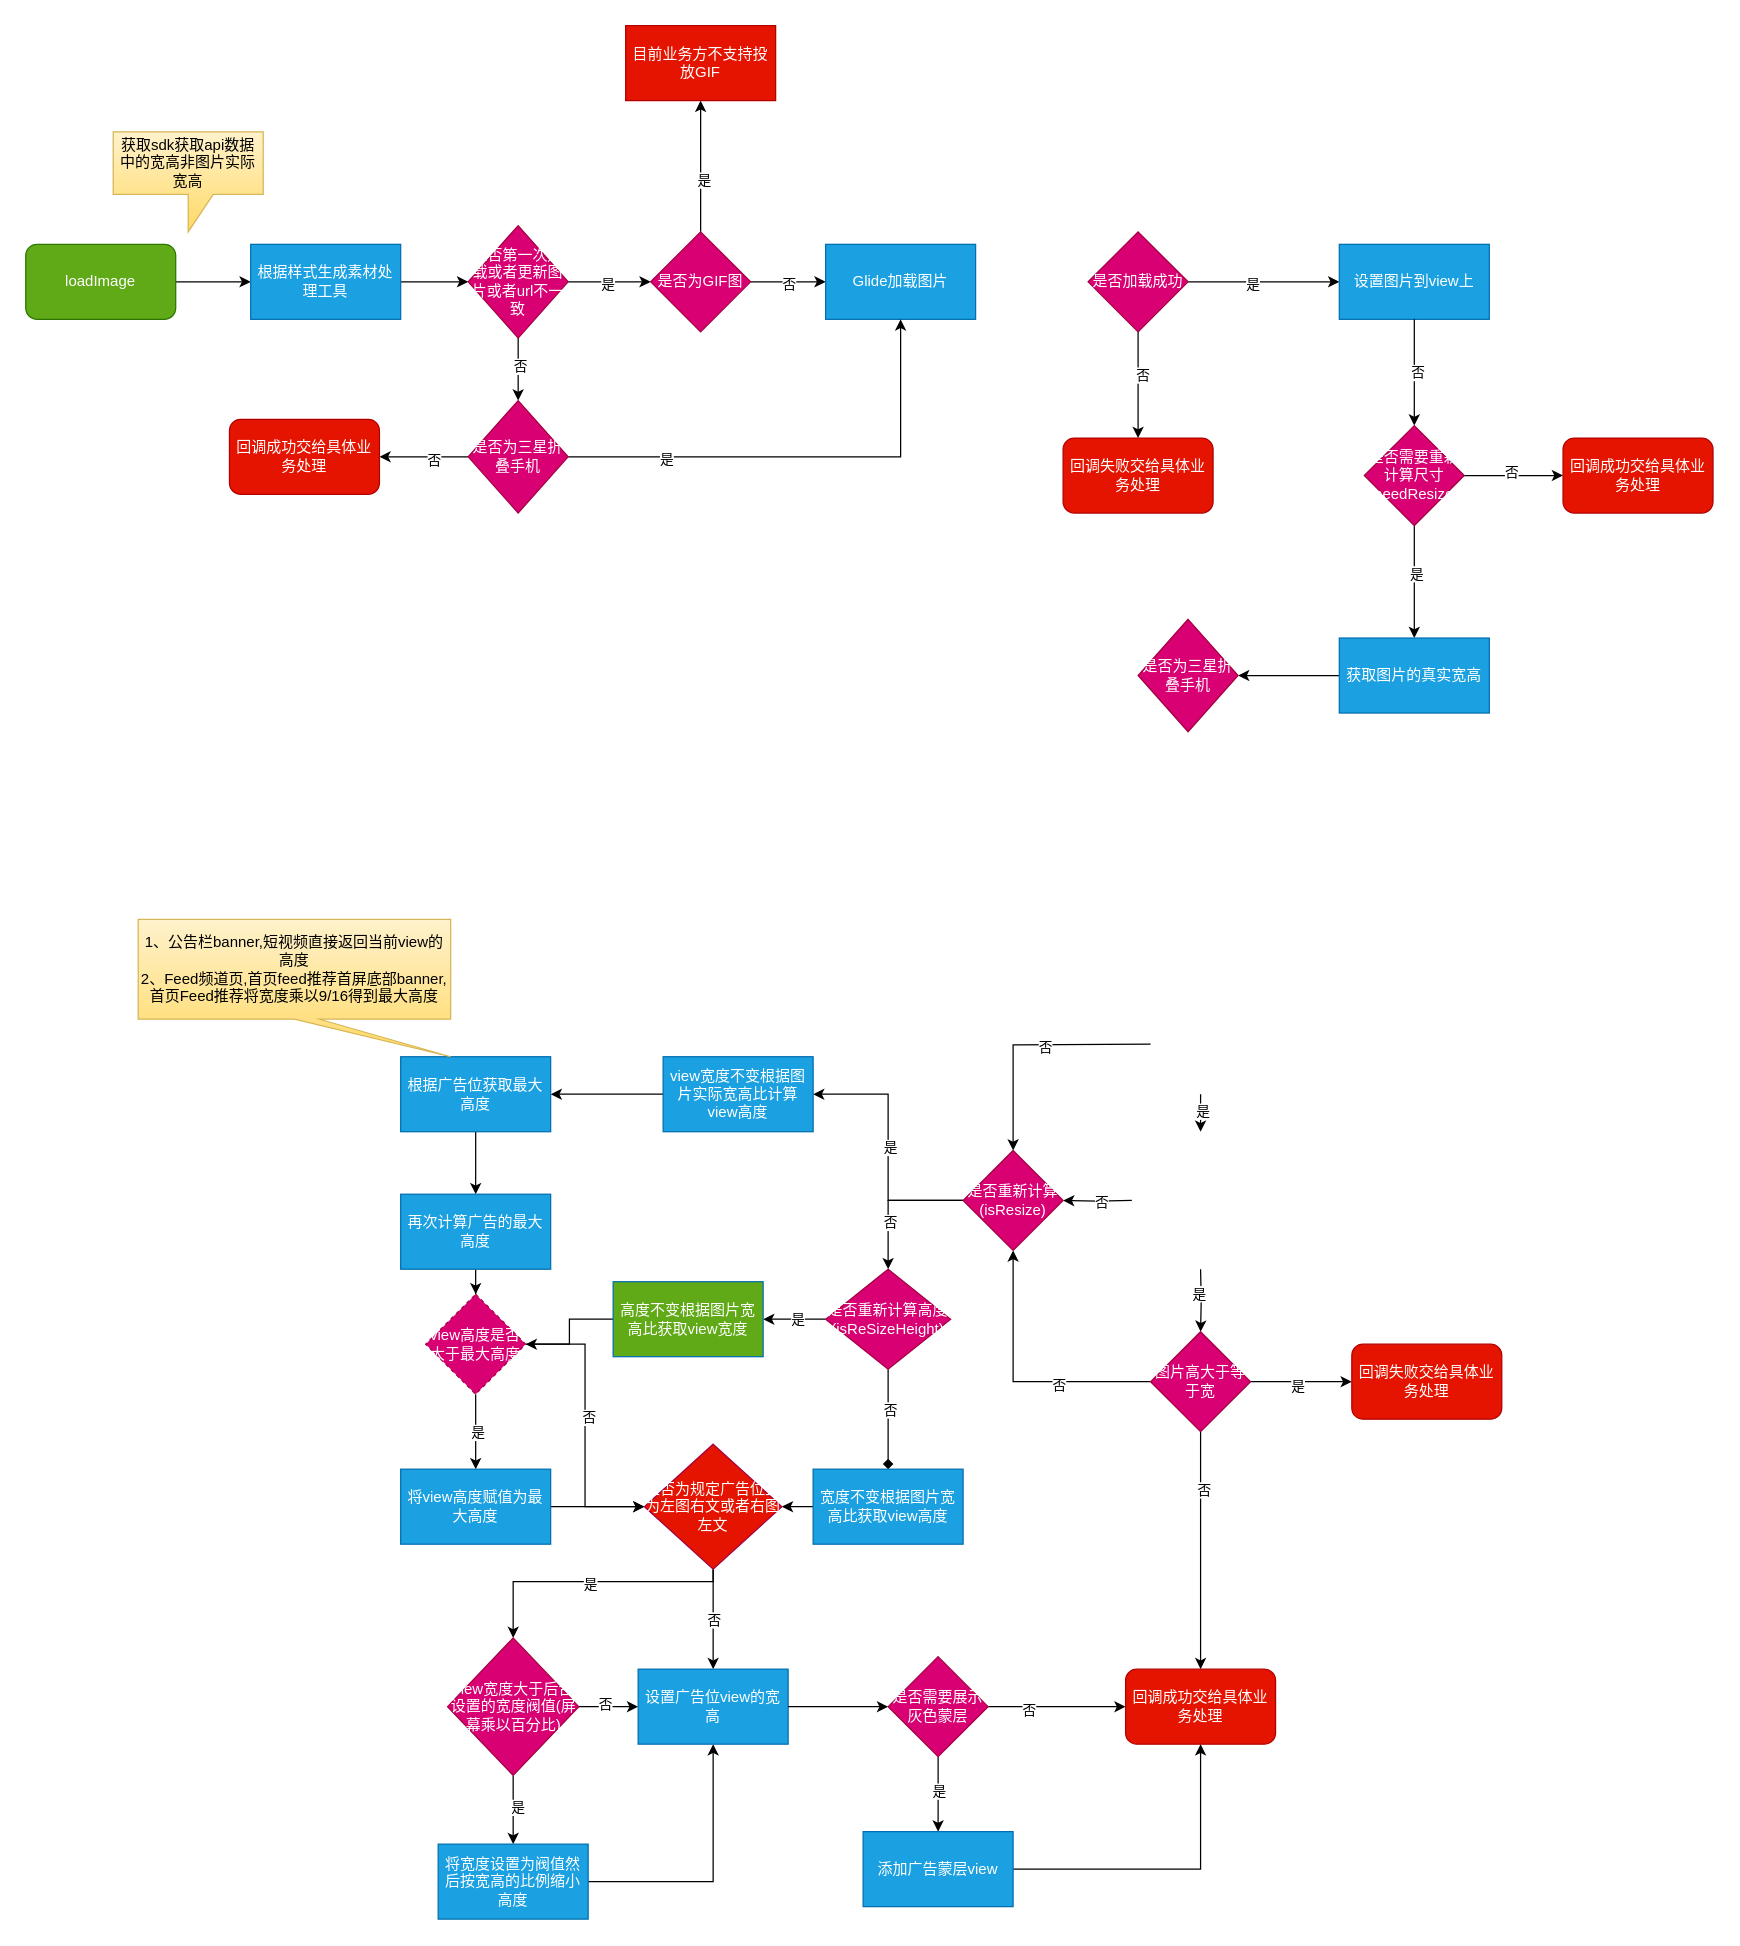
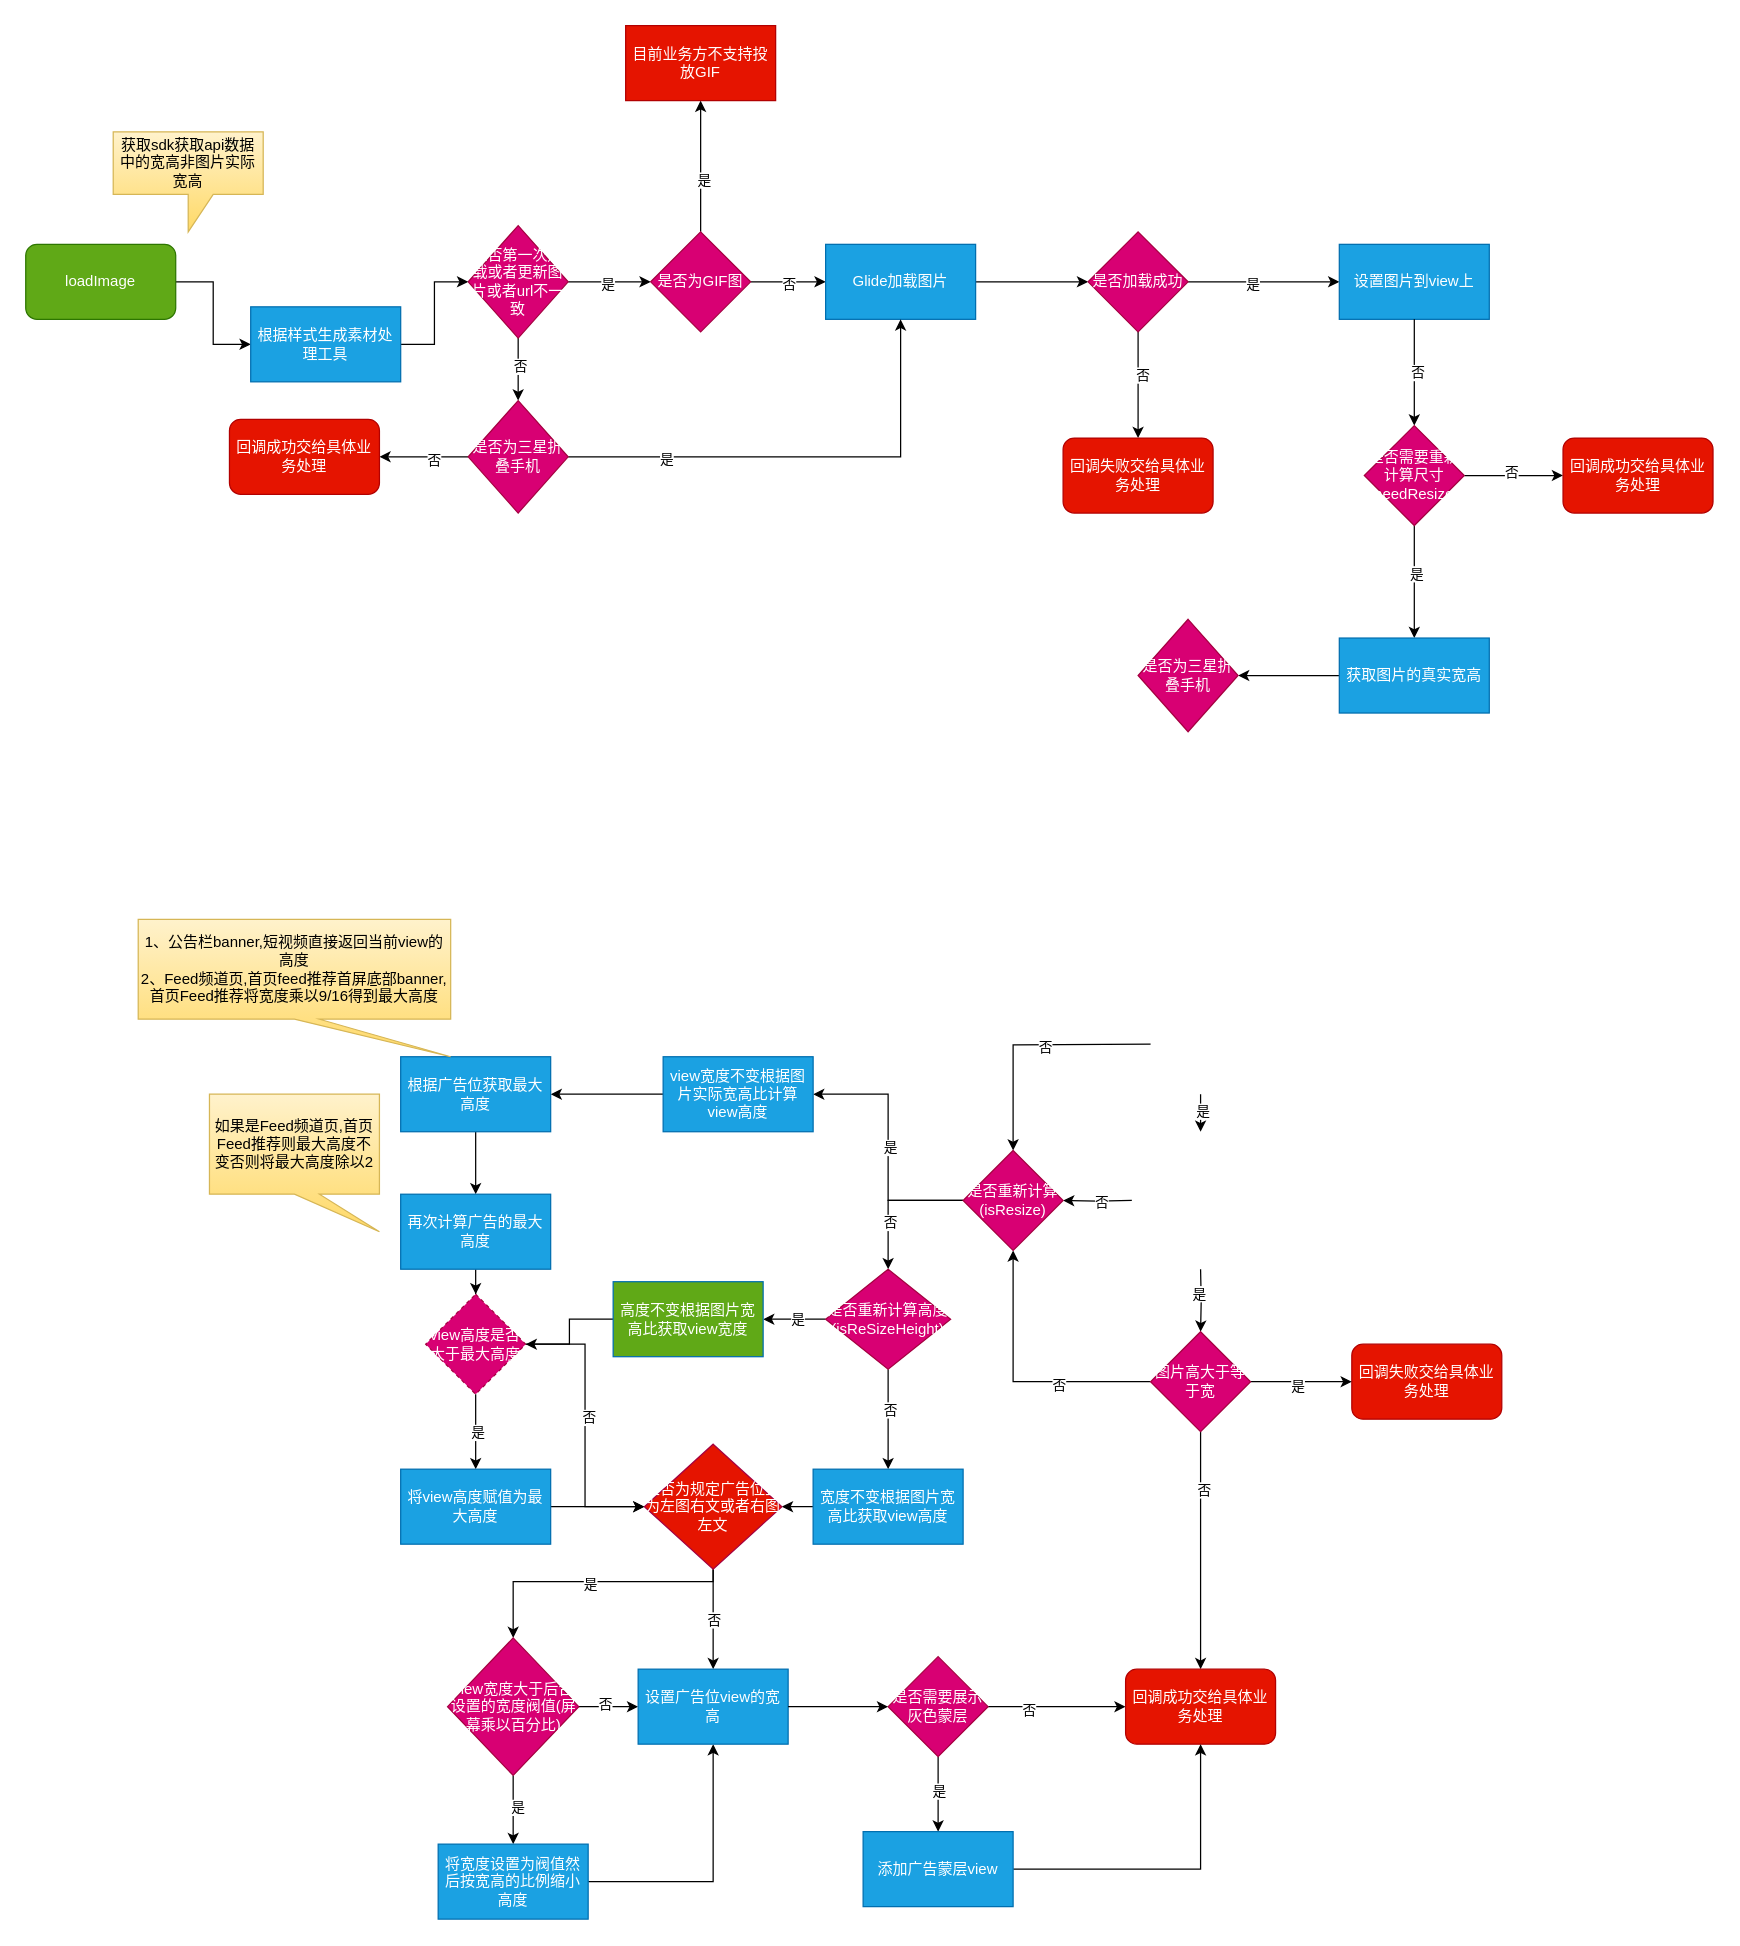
node "根据样式生成素材处理工具": moved (326, 282) -> (326, 344)
edge "Glide加载图片" -> "是否加载成功": added
node "如果是Feed频道页,首页Feed推荐则最大高度不变否则将最大高度除以2": added
edge "是否重新计算高度(isReSizeHeight)" -> "宽度不变根据图片宽高比获取view高度": arrowhead diamond -> classic
